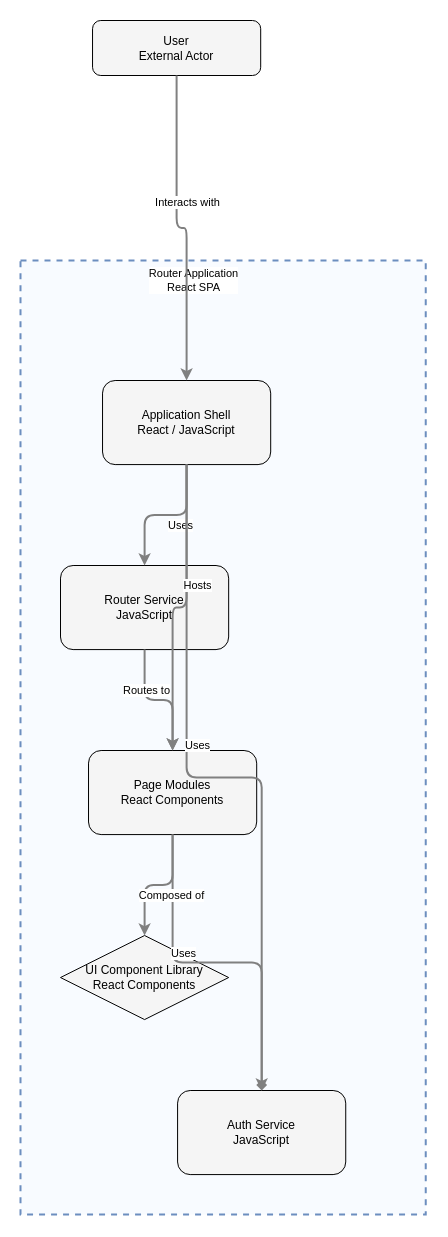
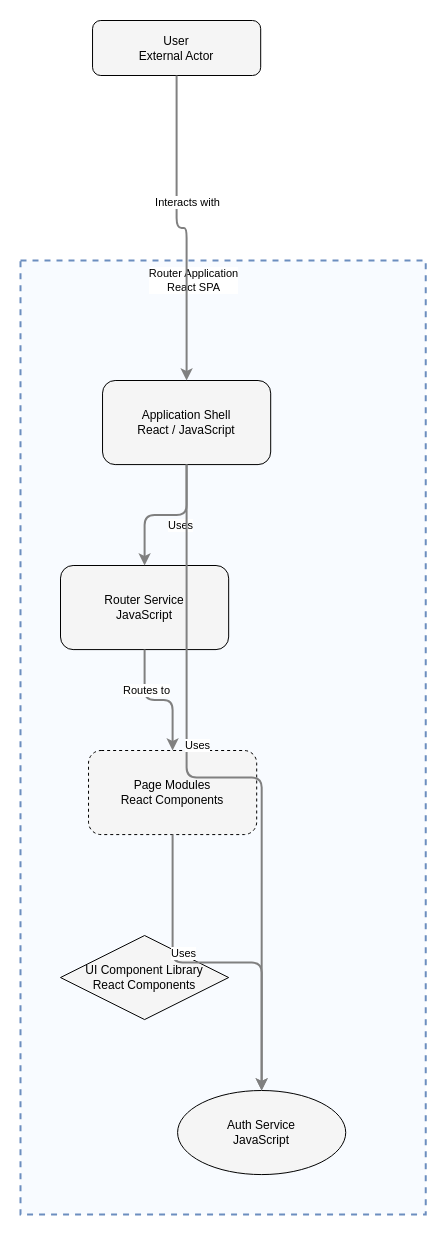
edge "Application Shell React / JavaScript" -> "Page Modules React Components": removed, label "Hosts"
edge "Application Shell React / JavaScript" -> "Auth Service JavaScript": arrowhead diamond -> classic
node "Page Modules React Components": style solid -> dashed
edge "Page Modules React Components" -> "UI Component Library React Components": removed, label "Composed of"
node "Auth Service JavaScript": shape rounded rectangle -> ellipse
